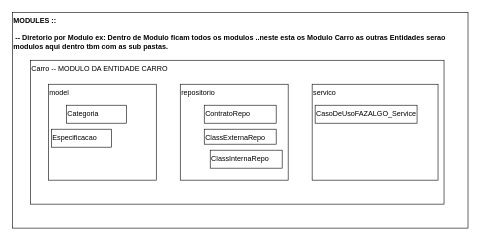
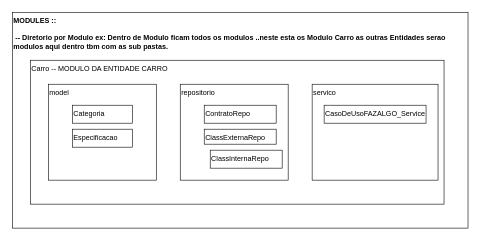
node "Categoria": moved (96, 114) -> (102, 114)
node "CasoDeUsoFAZALGO_Service": moved (366, 114) -> (375, 114)
node "Especificacao": moved (81, 138) -> (102, 138)
